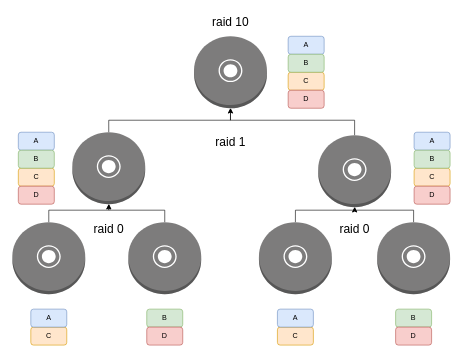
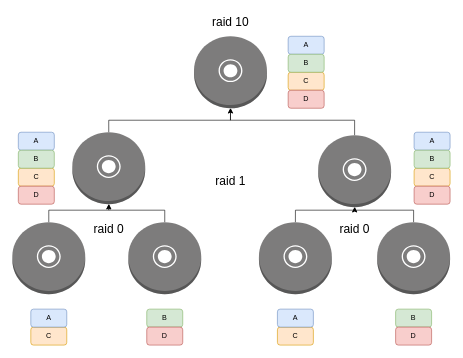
node "raid 1": moved (231, 141) -> (231, 180)
